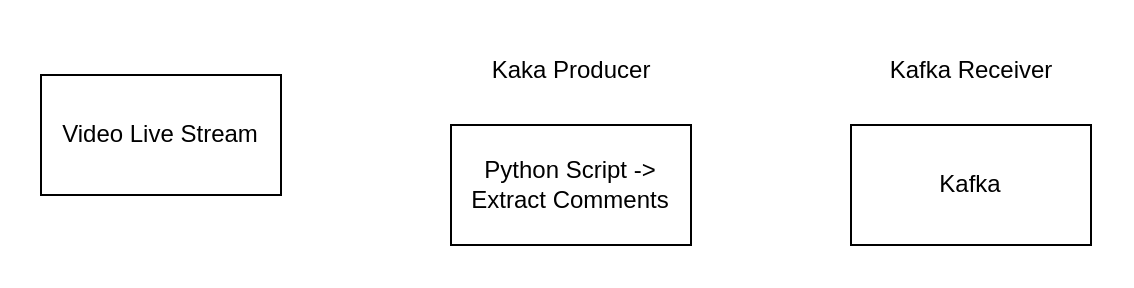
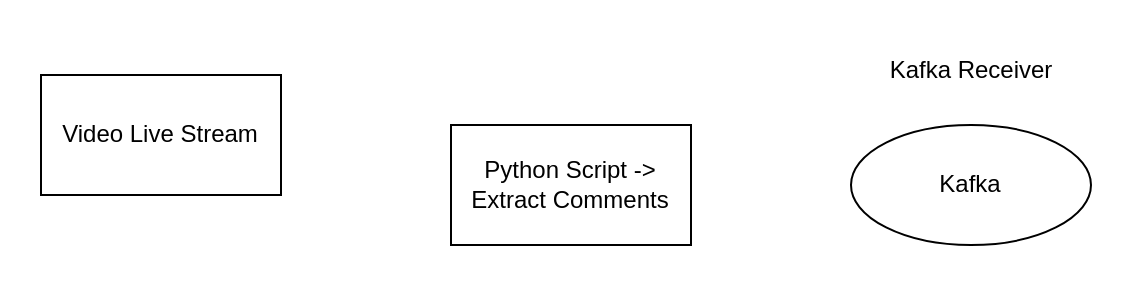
node "Kaka Producer": removed
node "Kafka": shape rectangle -> ellipse
